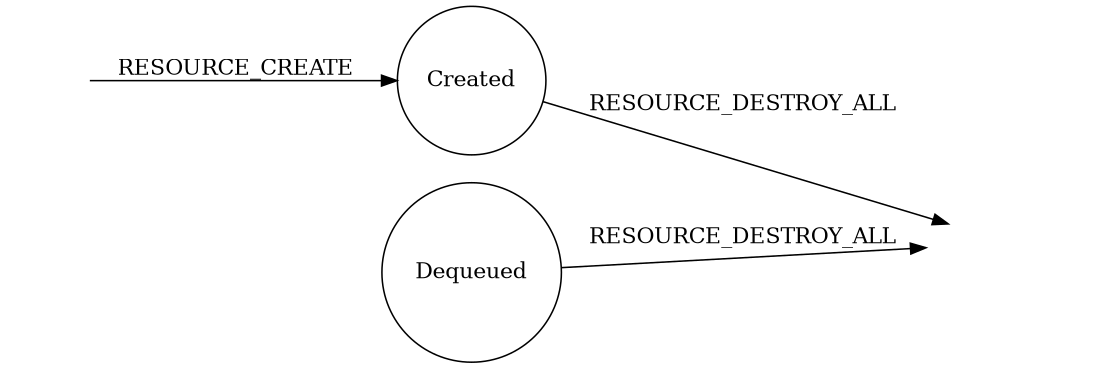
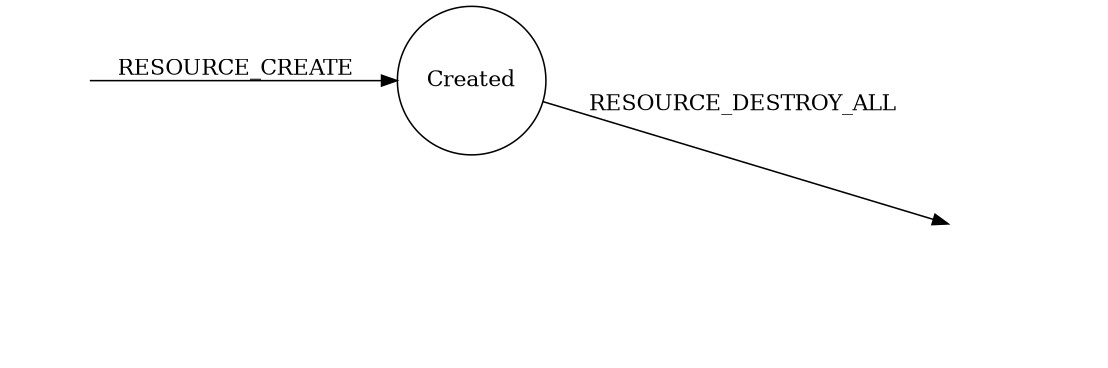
node "Dequeued": removed
